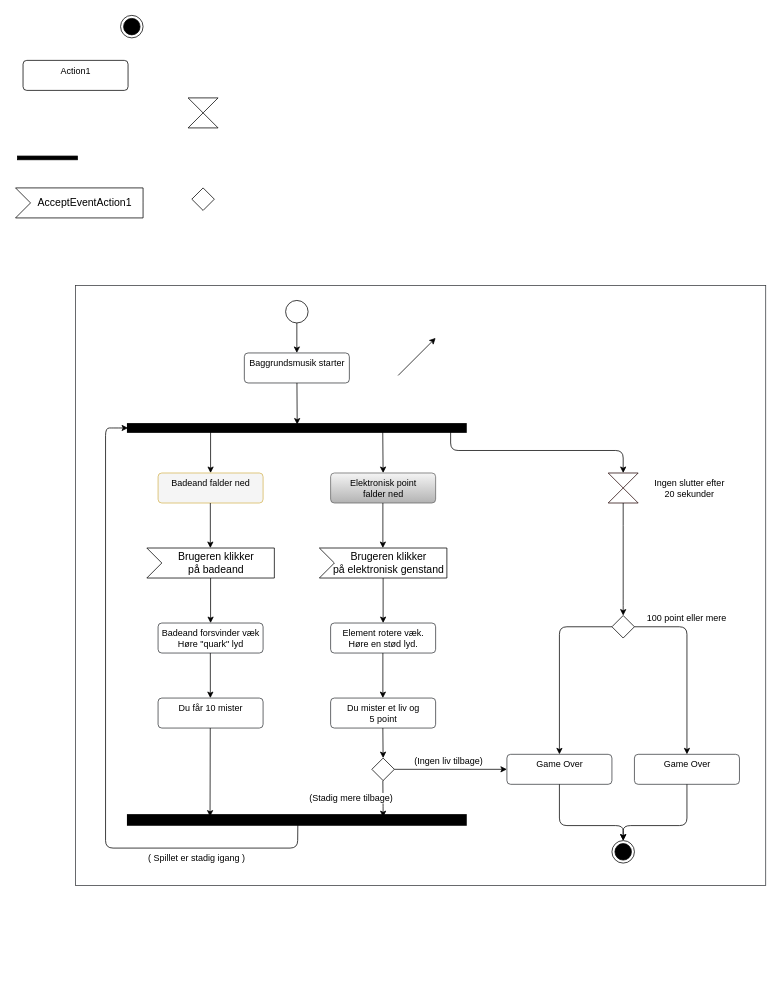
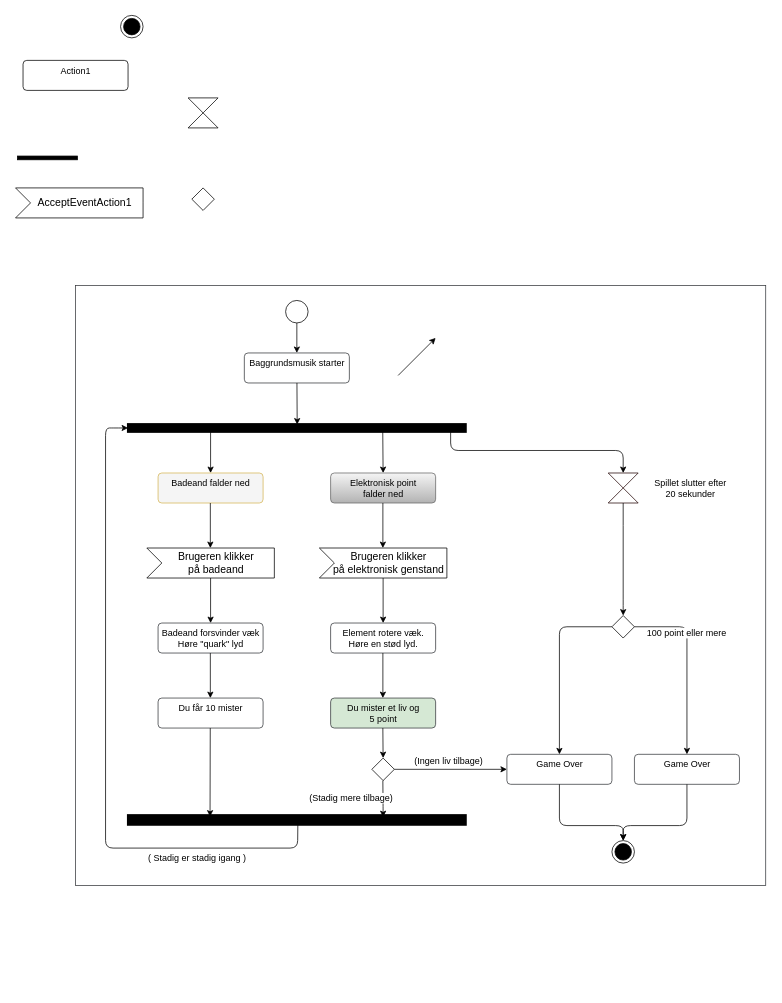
node "Ingen slutter efter 20 sekunder": label "Ingen slutter efter 20 sekunder" -> "Spillet slutter efter 20 sekunder"
node "100 point eller mere": moved (702, 623) -> (702, 638)
node "Du mister et liv og 5 point": fillcolor #ffffff -> #d5e8d4
node "( Spillet er stadig igang )": label "( Spillet er stadig igang )" -> "( Stadig er stadig igang )"
